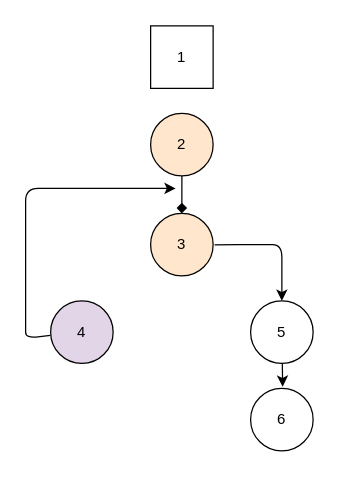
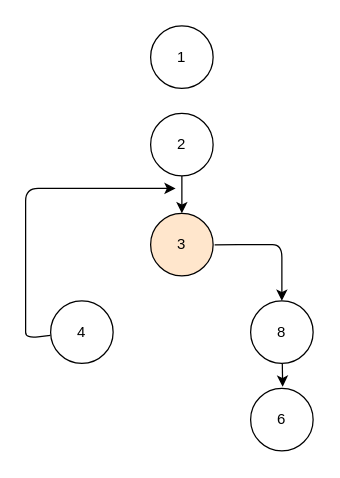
node "1": shape rectangle -> ellipse
node "2": fillcolor #ffe6cc -> #ffffff
edge "2" -> "3": arrowhead diamond -> classic
node "4": fillcolor #e1d5e7 -> #ffffff
node "5": label "5" -> "8"
